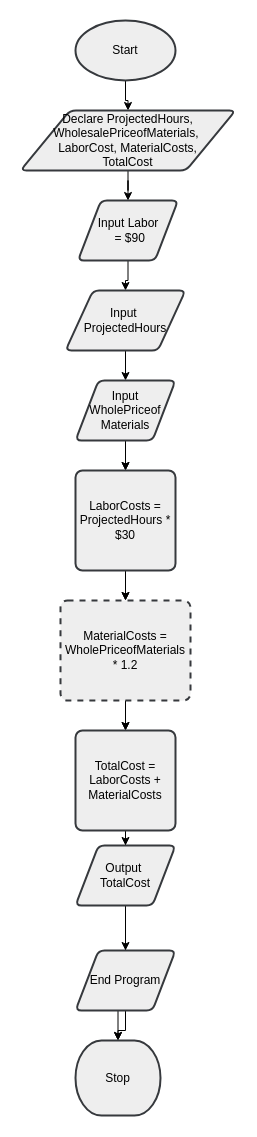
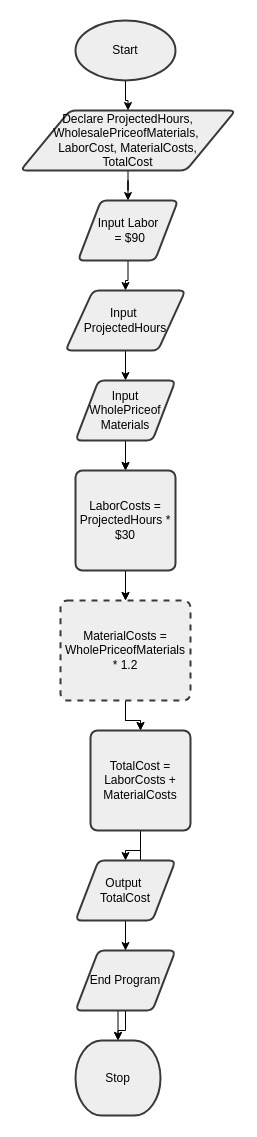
node "TotalCost = LaborCosts + MaterialCosts": moved (126, 781) -> (141, 781)
node "Output TotalCost": moved (126, 876) -> (126, 891)
